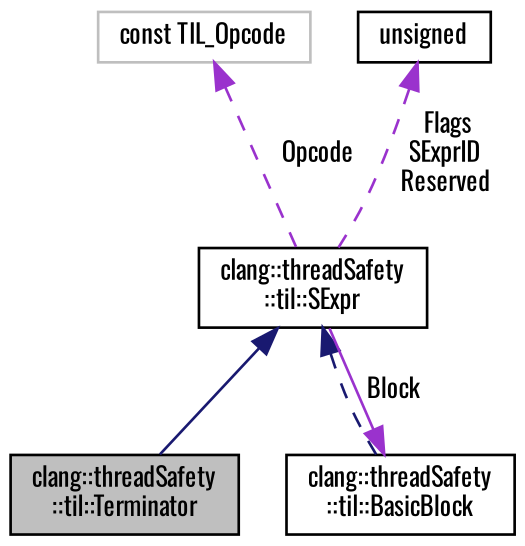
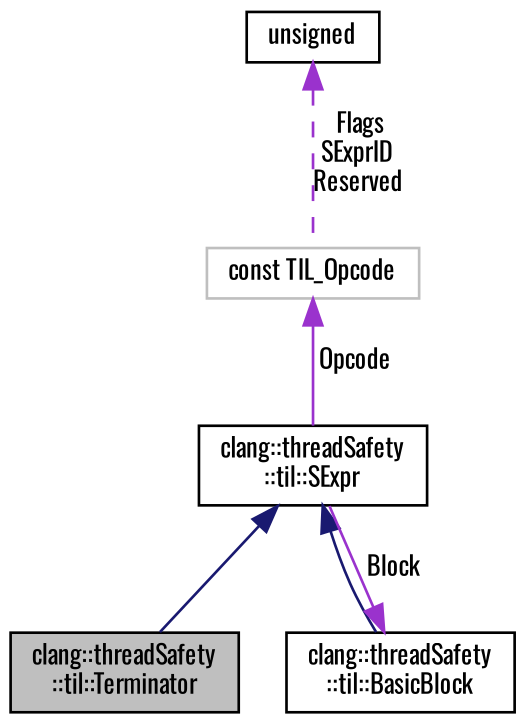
edge "clang::threadSafety ::til::SExpr" -> "const TIL_Opcode": style dashed -> solid
edge "clang::threadSafety ::til::SExpr" -> "unsigned": now "const TIL_Opcode" -> "unsigned"
edge "clang::threadSafety ::til::BasicBlock" -> "clang::threadSafety ::til::SExpr": style dashed -> solid
